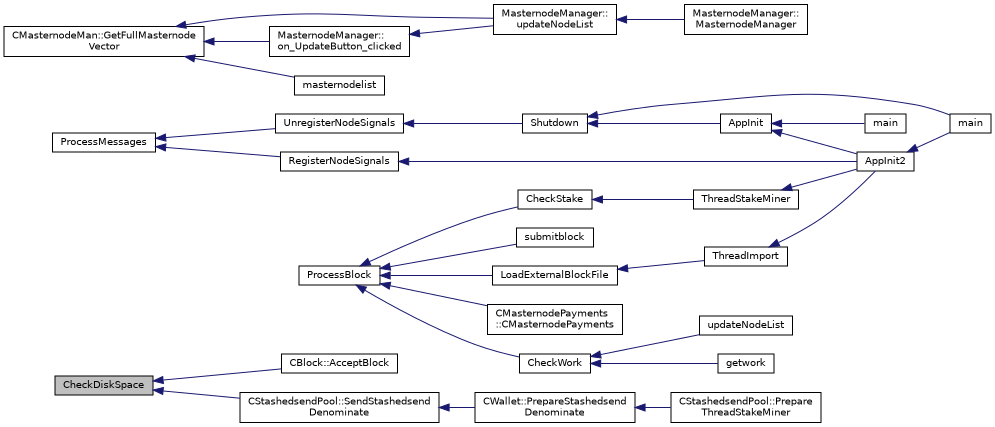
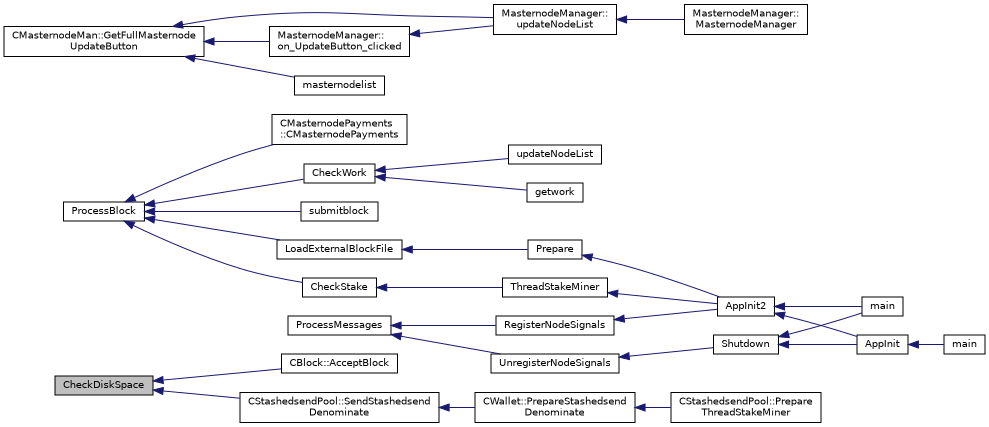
node "CMasternodeMan::GetFullMasternode Vector": label "CMasternodeMan::GetFullMasternode Vector" -> "CMasternodeMan::GetFullMasternode UpdateButton"
edge "AppInit2" -> "AppInit": reversed
node "ThreadImport": label "ThreadImport" -> "Prepare"
